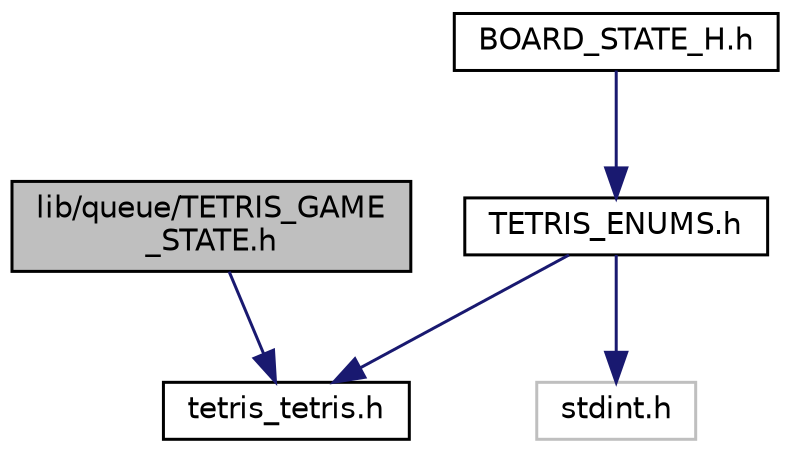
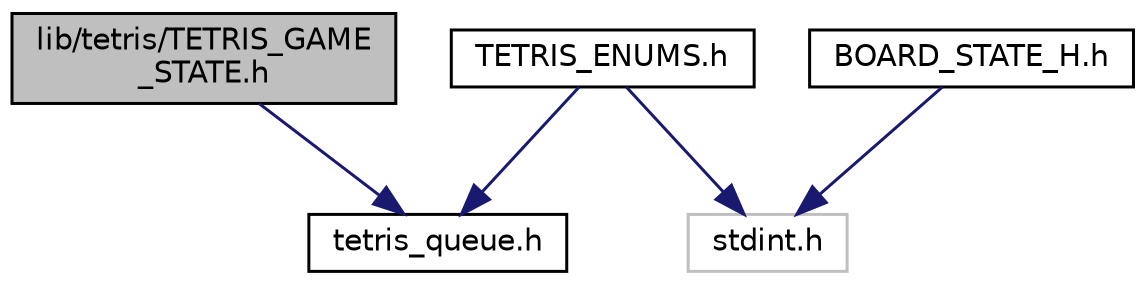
edge "BOARD_STATE_H.h" -> "TETRIS_ENUMS.h": now "BOARD_STATE_H.h" -> "stdint.h"
node "lib/queue/TETRIS_GAME _STATE.h": label "lib/queue/TETRIS_GAME _STATE.h" -> "lib/tetris/TETRIS_GAME _STATE.h"
node "tetris_tetris.h": label "tetris_tetris.h" -> "tetris_queue.h"
